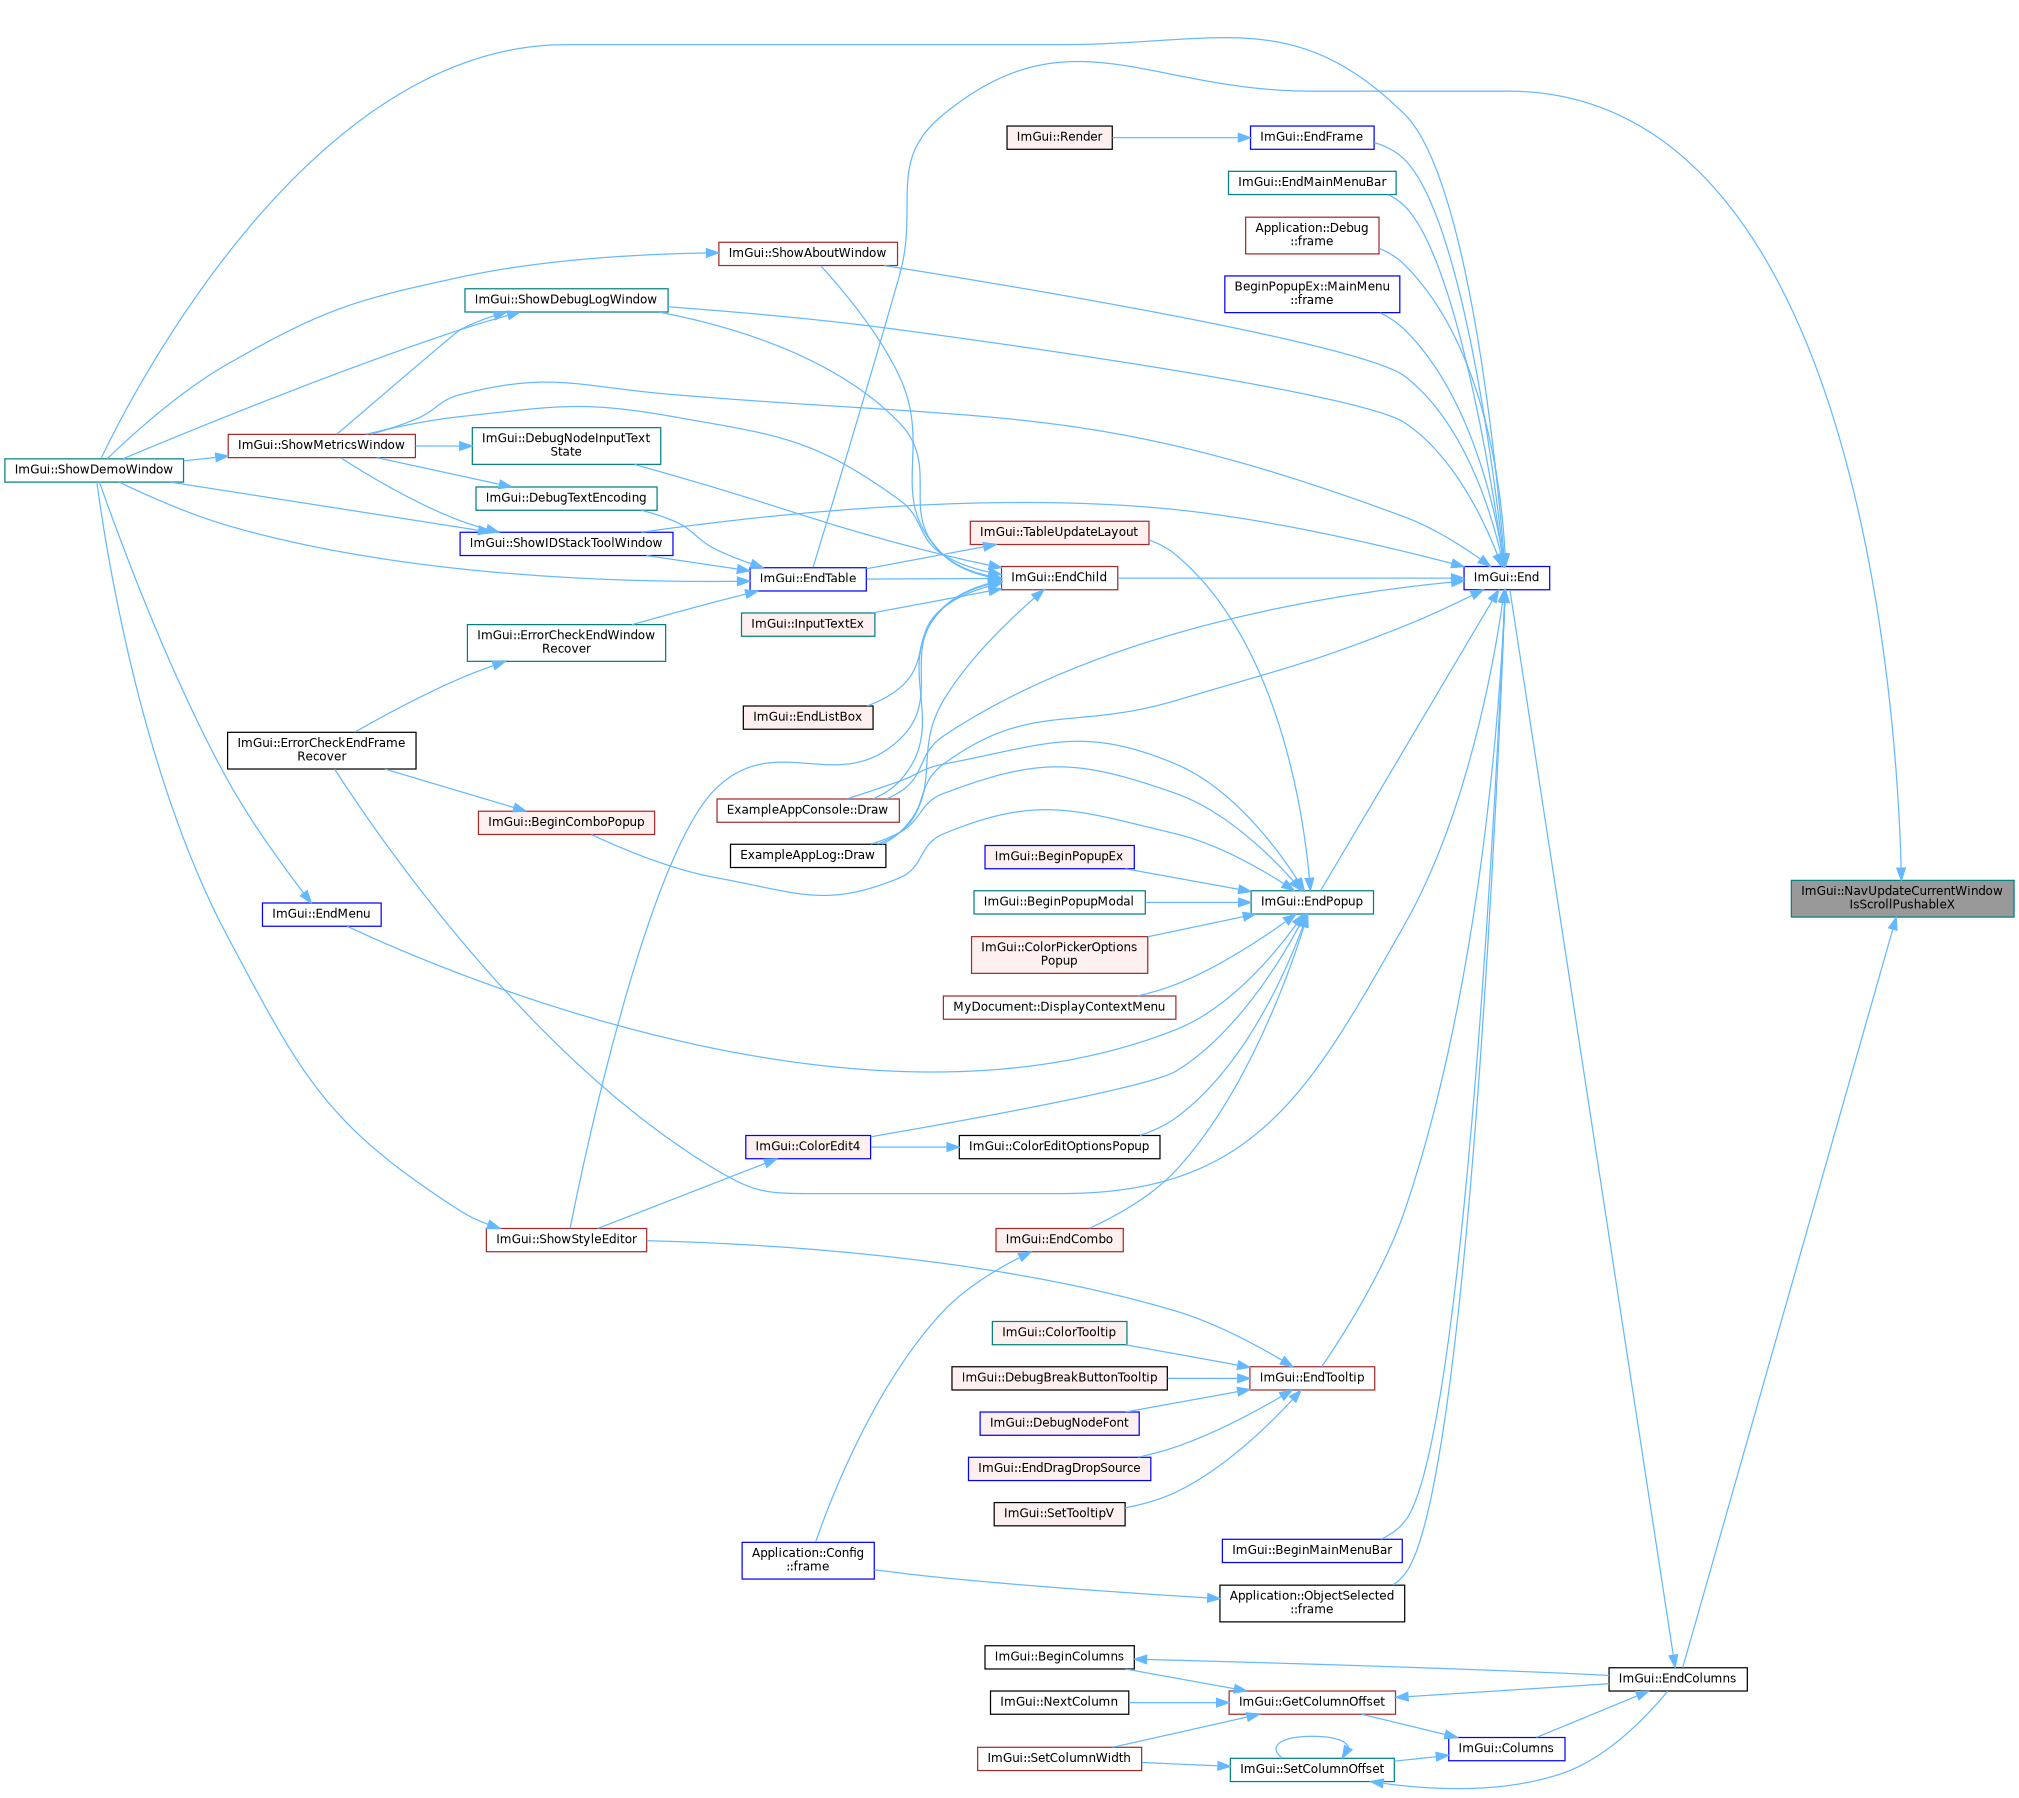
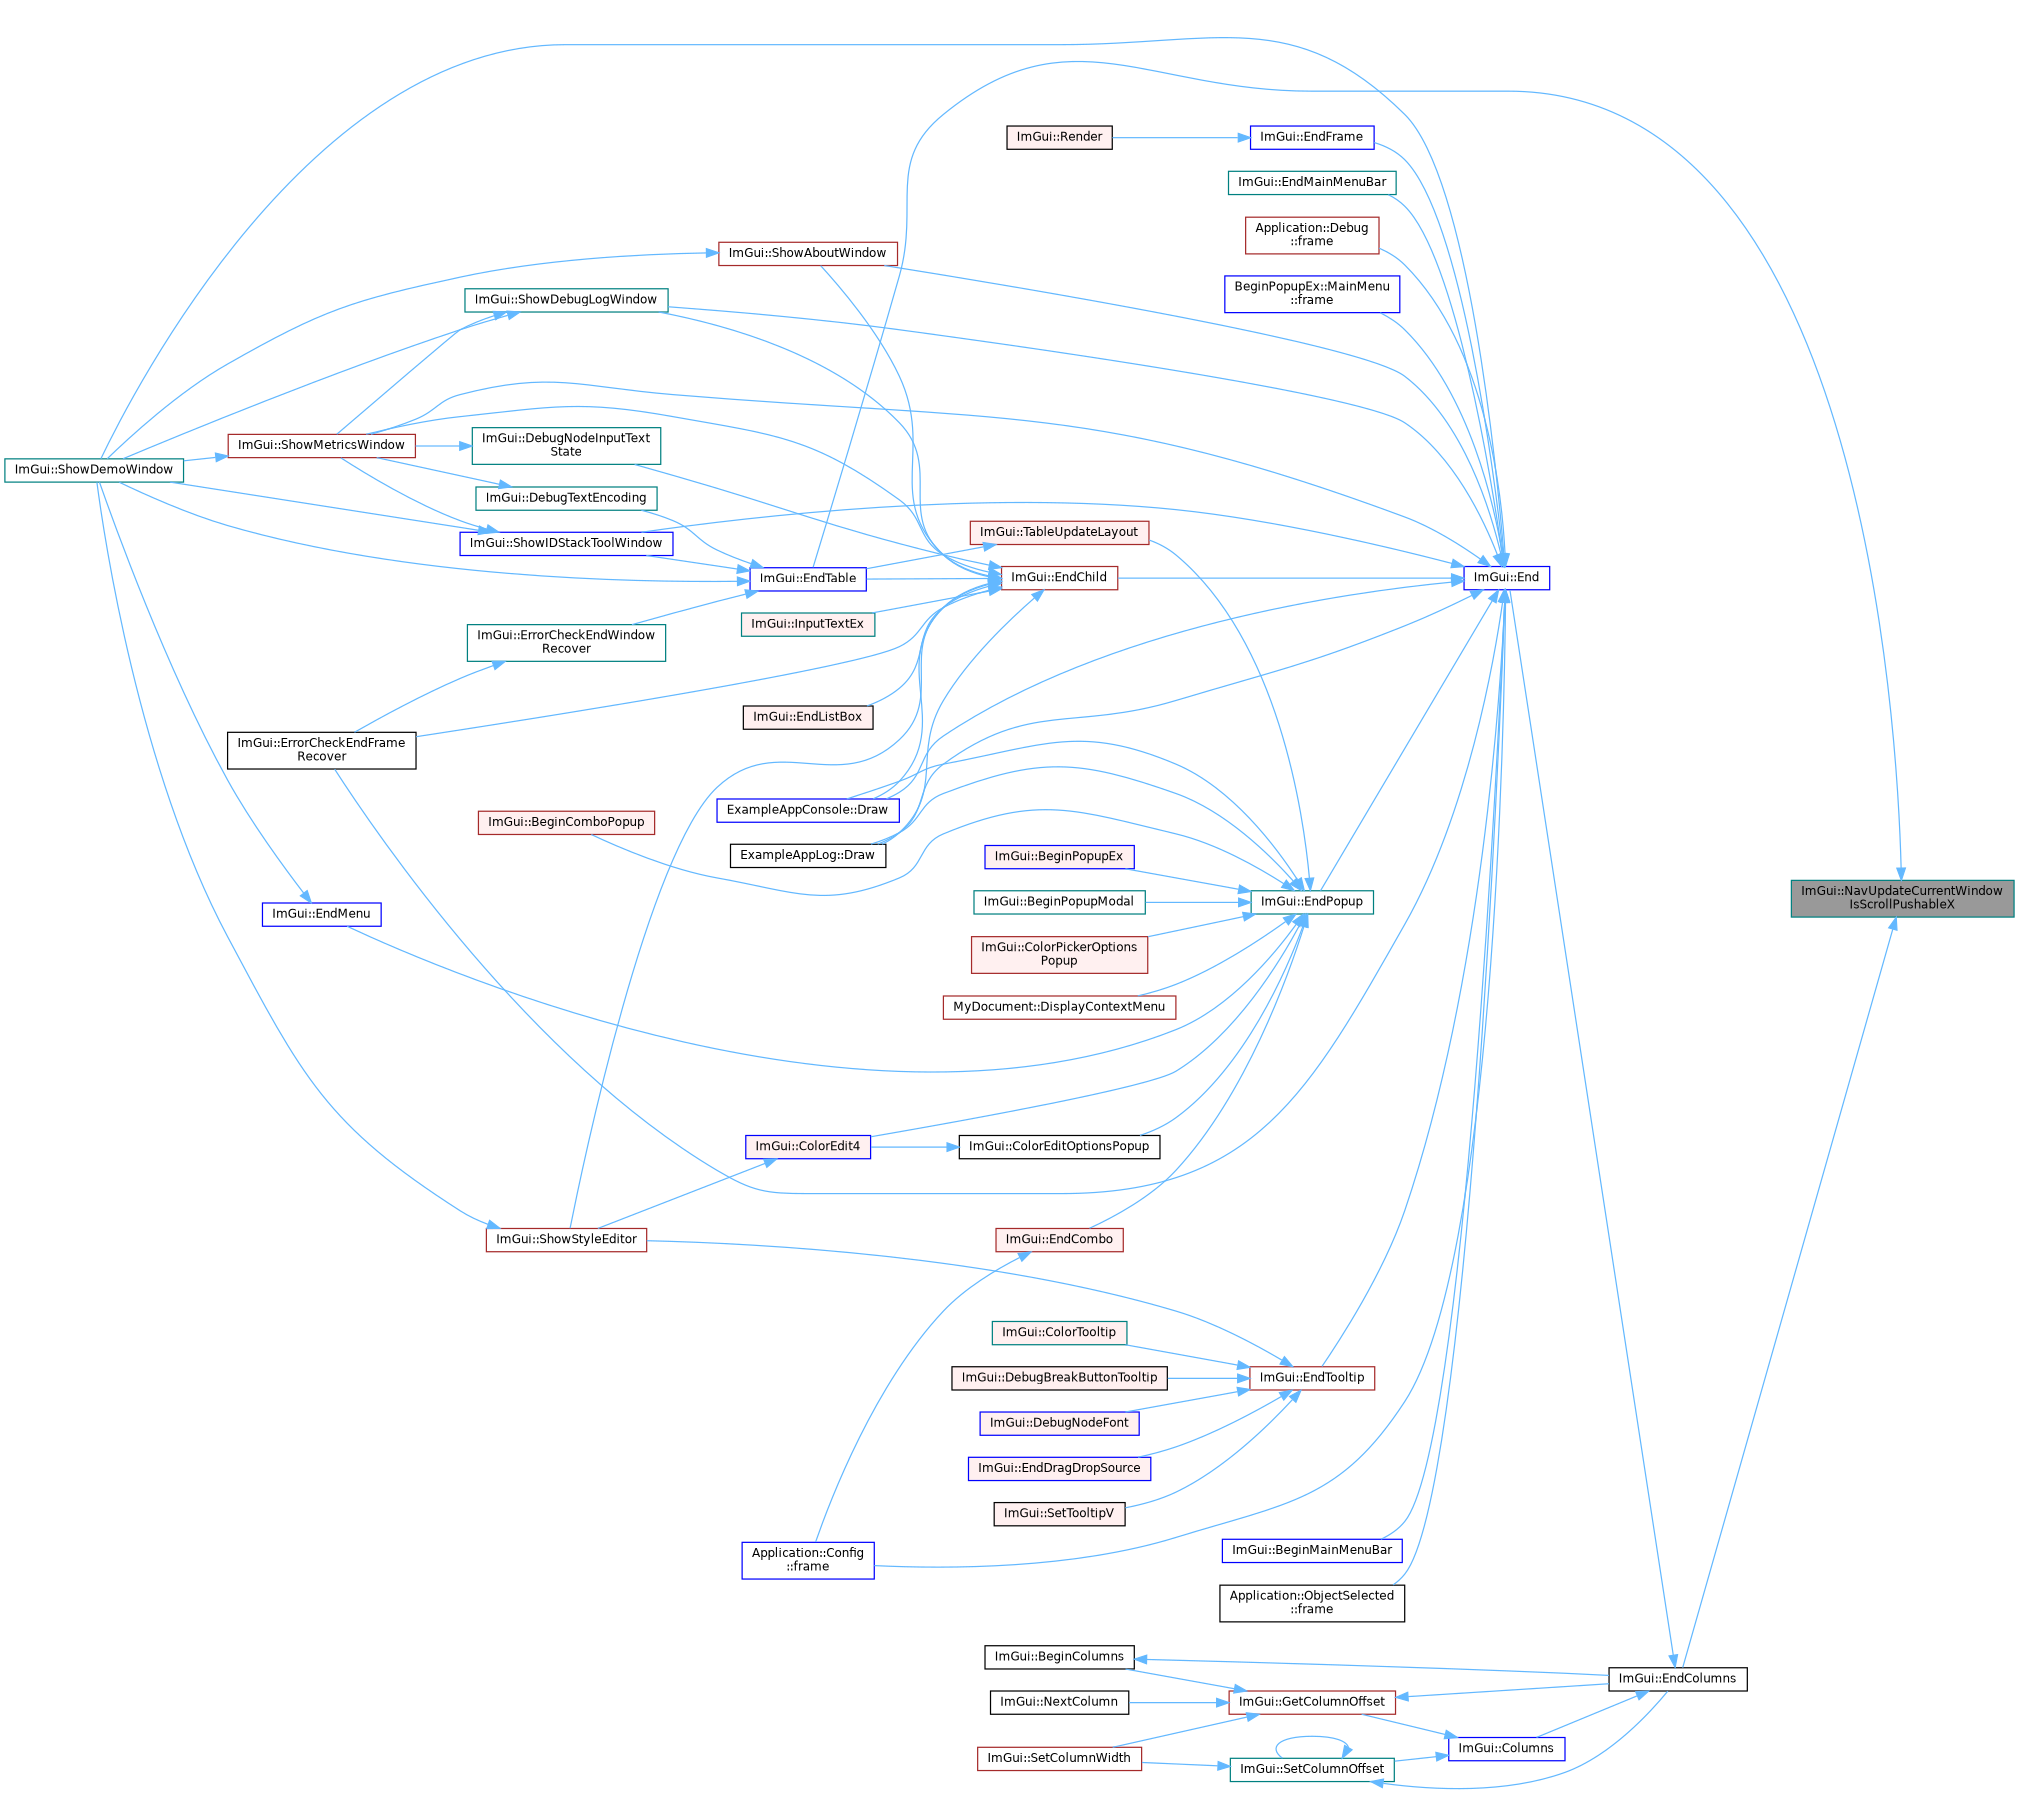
edge "ImGui::ErrorCheckEndFrame Recover" -> "ImGui::BeginComboPopup": now "ImGui::ErrorCheckEndFrame Recover" -> "ImGui::EndChild"
node "ExampleAppConsole::Draw": color brown -> blue
edge "Application::Config ::frame" -> "Application::ObjectSelected ::frame": now "Application::Config ::frame" -> "ImGui::End"
